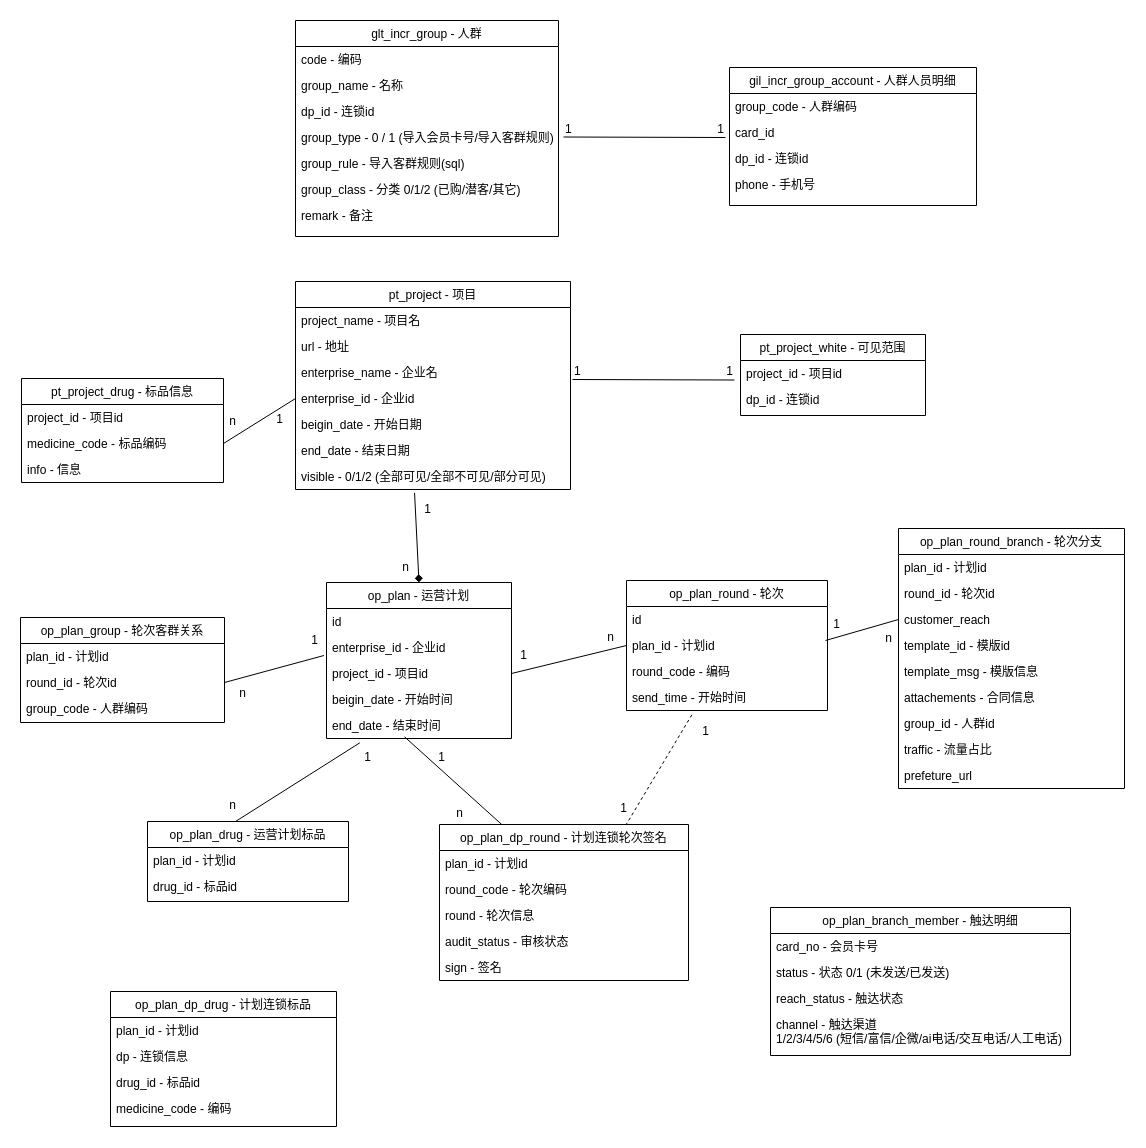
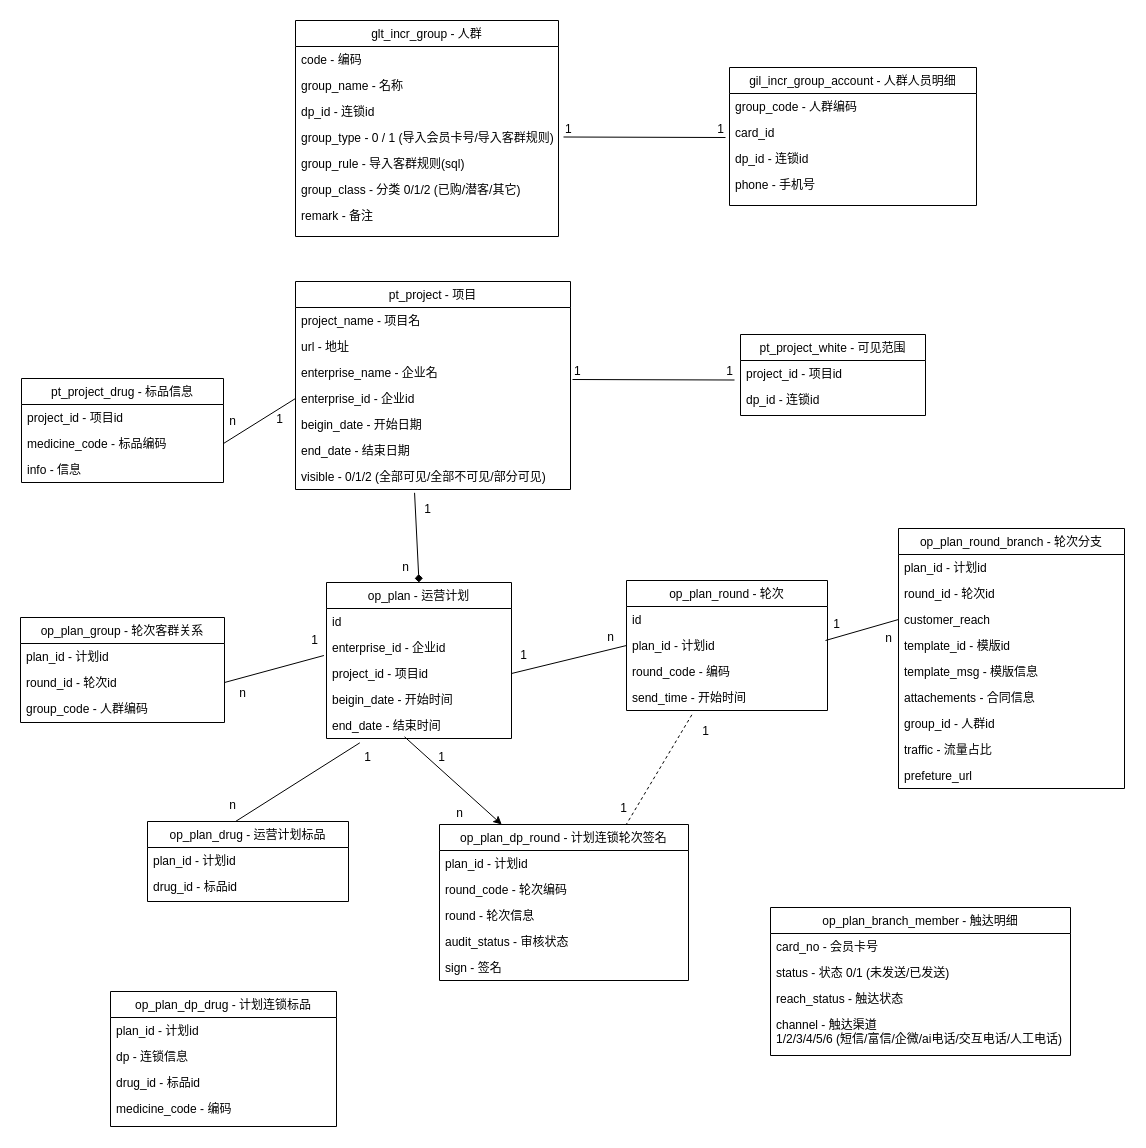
edge "end_date - 结束时间" -- "op_plan_dp_round - 计划连锁轮次签名": arrowhead none -> classic
